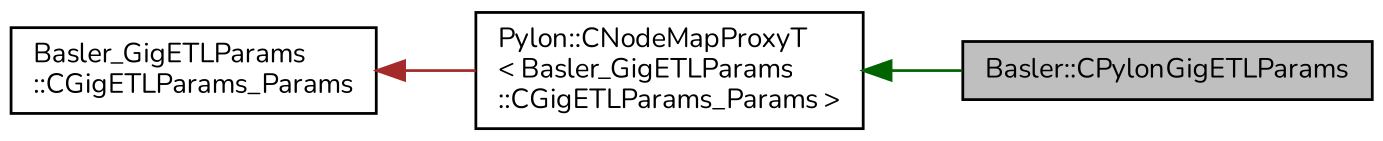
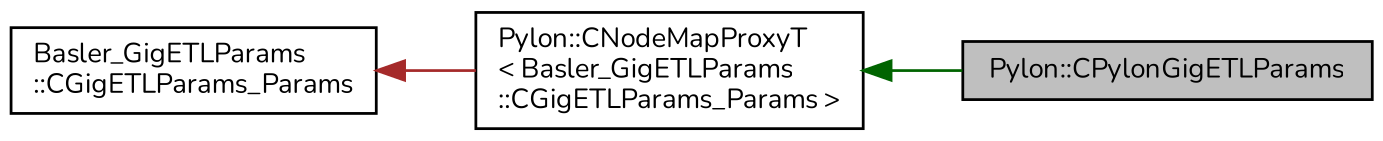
node "Basler::CPylonGigETLParams": label "Basler::CPylonGigETLParams" -> "Pylon::CPylonGigETLParams"
